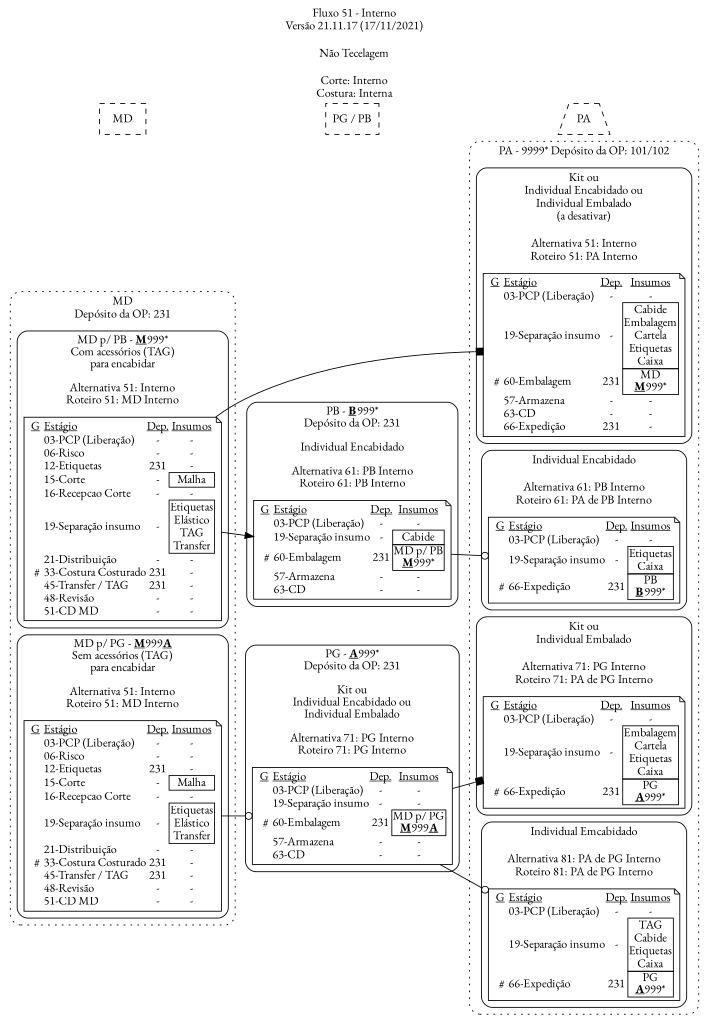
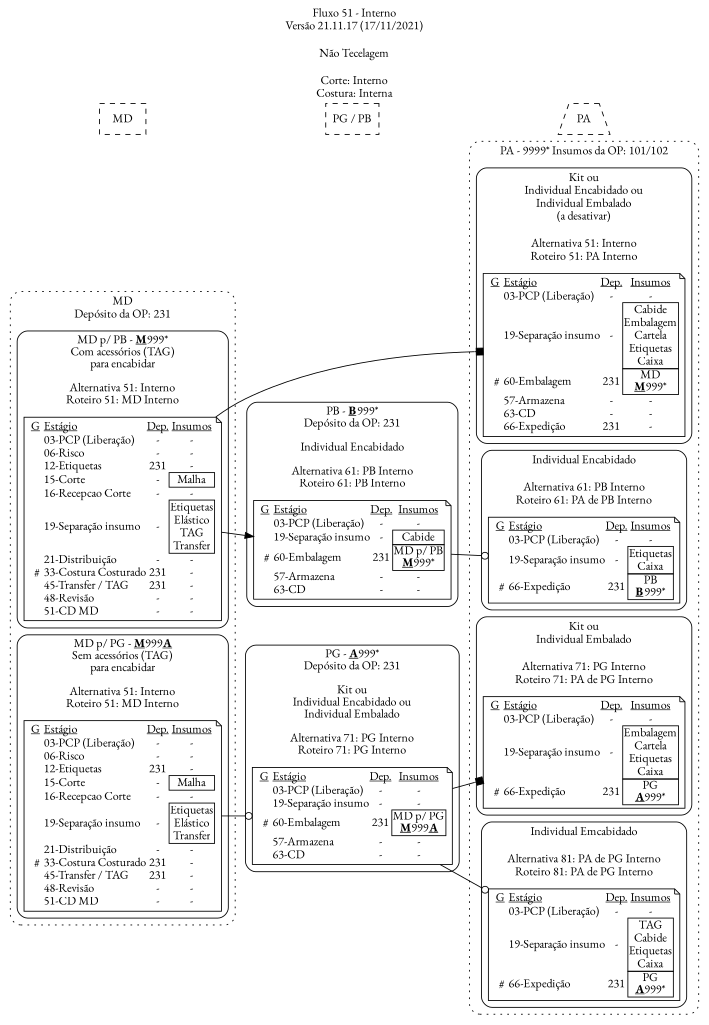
cluster "PA - 9999* Depósito da OP: 101/102": label "PA - 9999* Depósito da OP: 101/102" -> "PA - 9999* Insumos da OP: 101/102"
